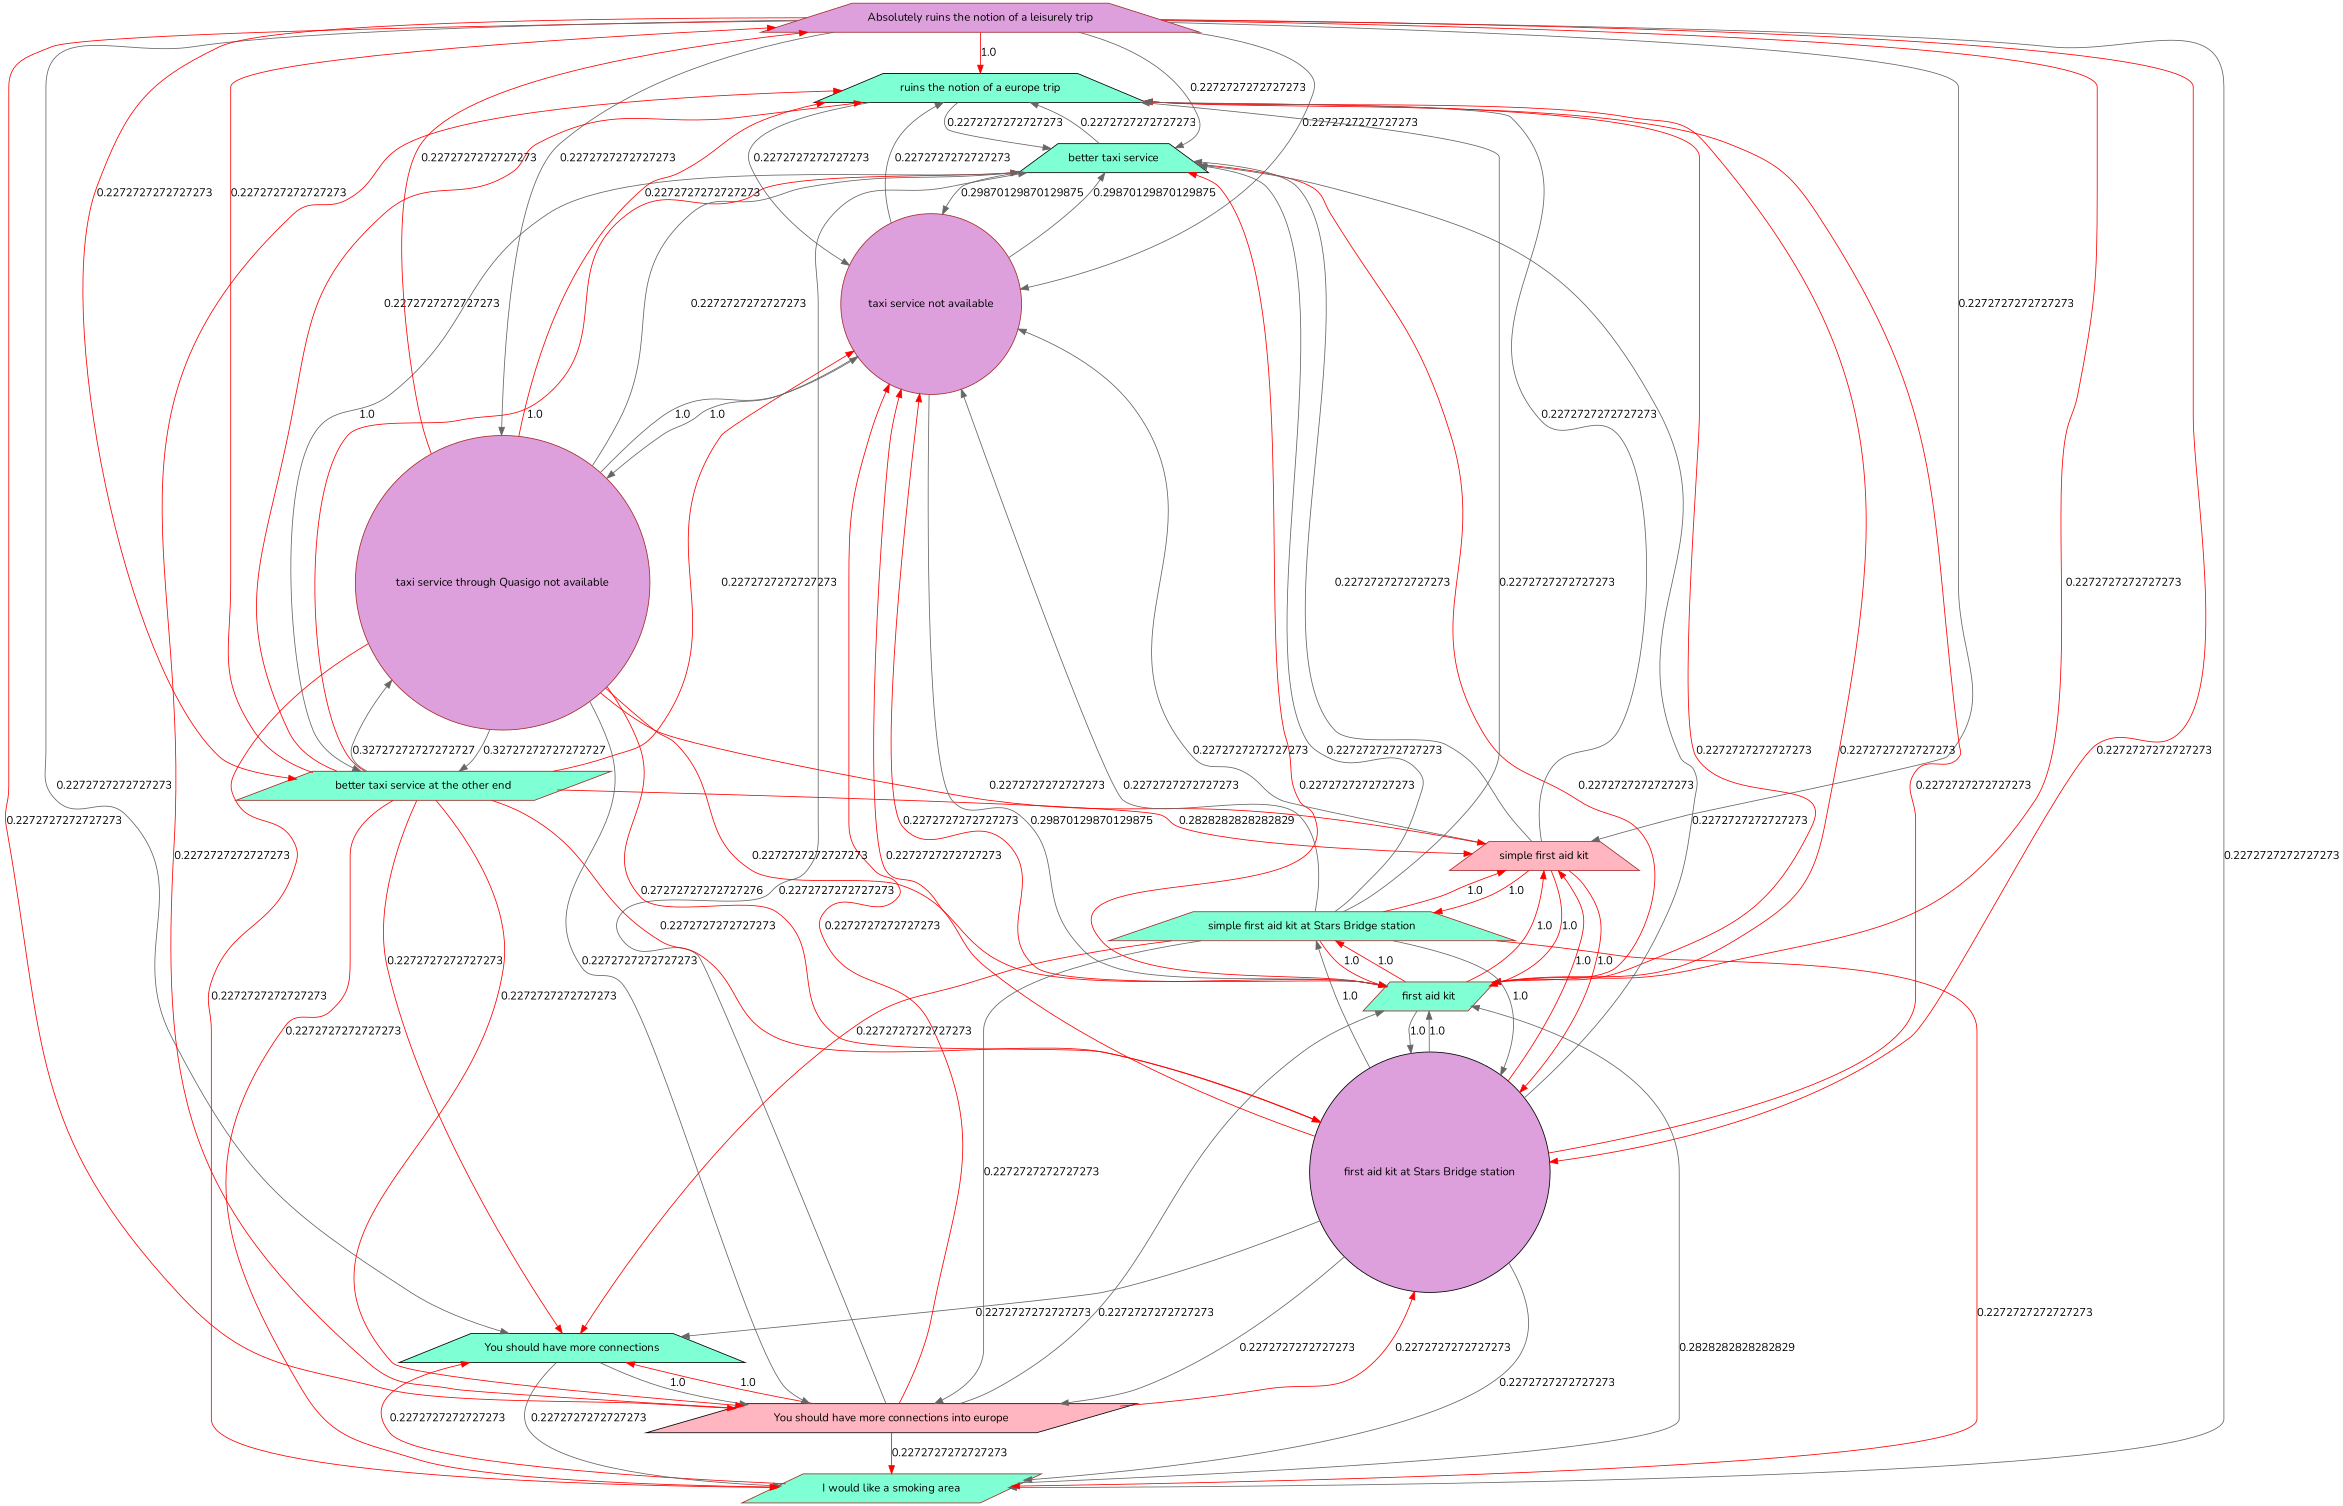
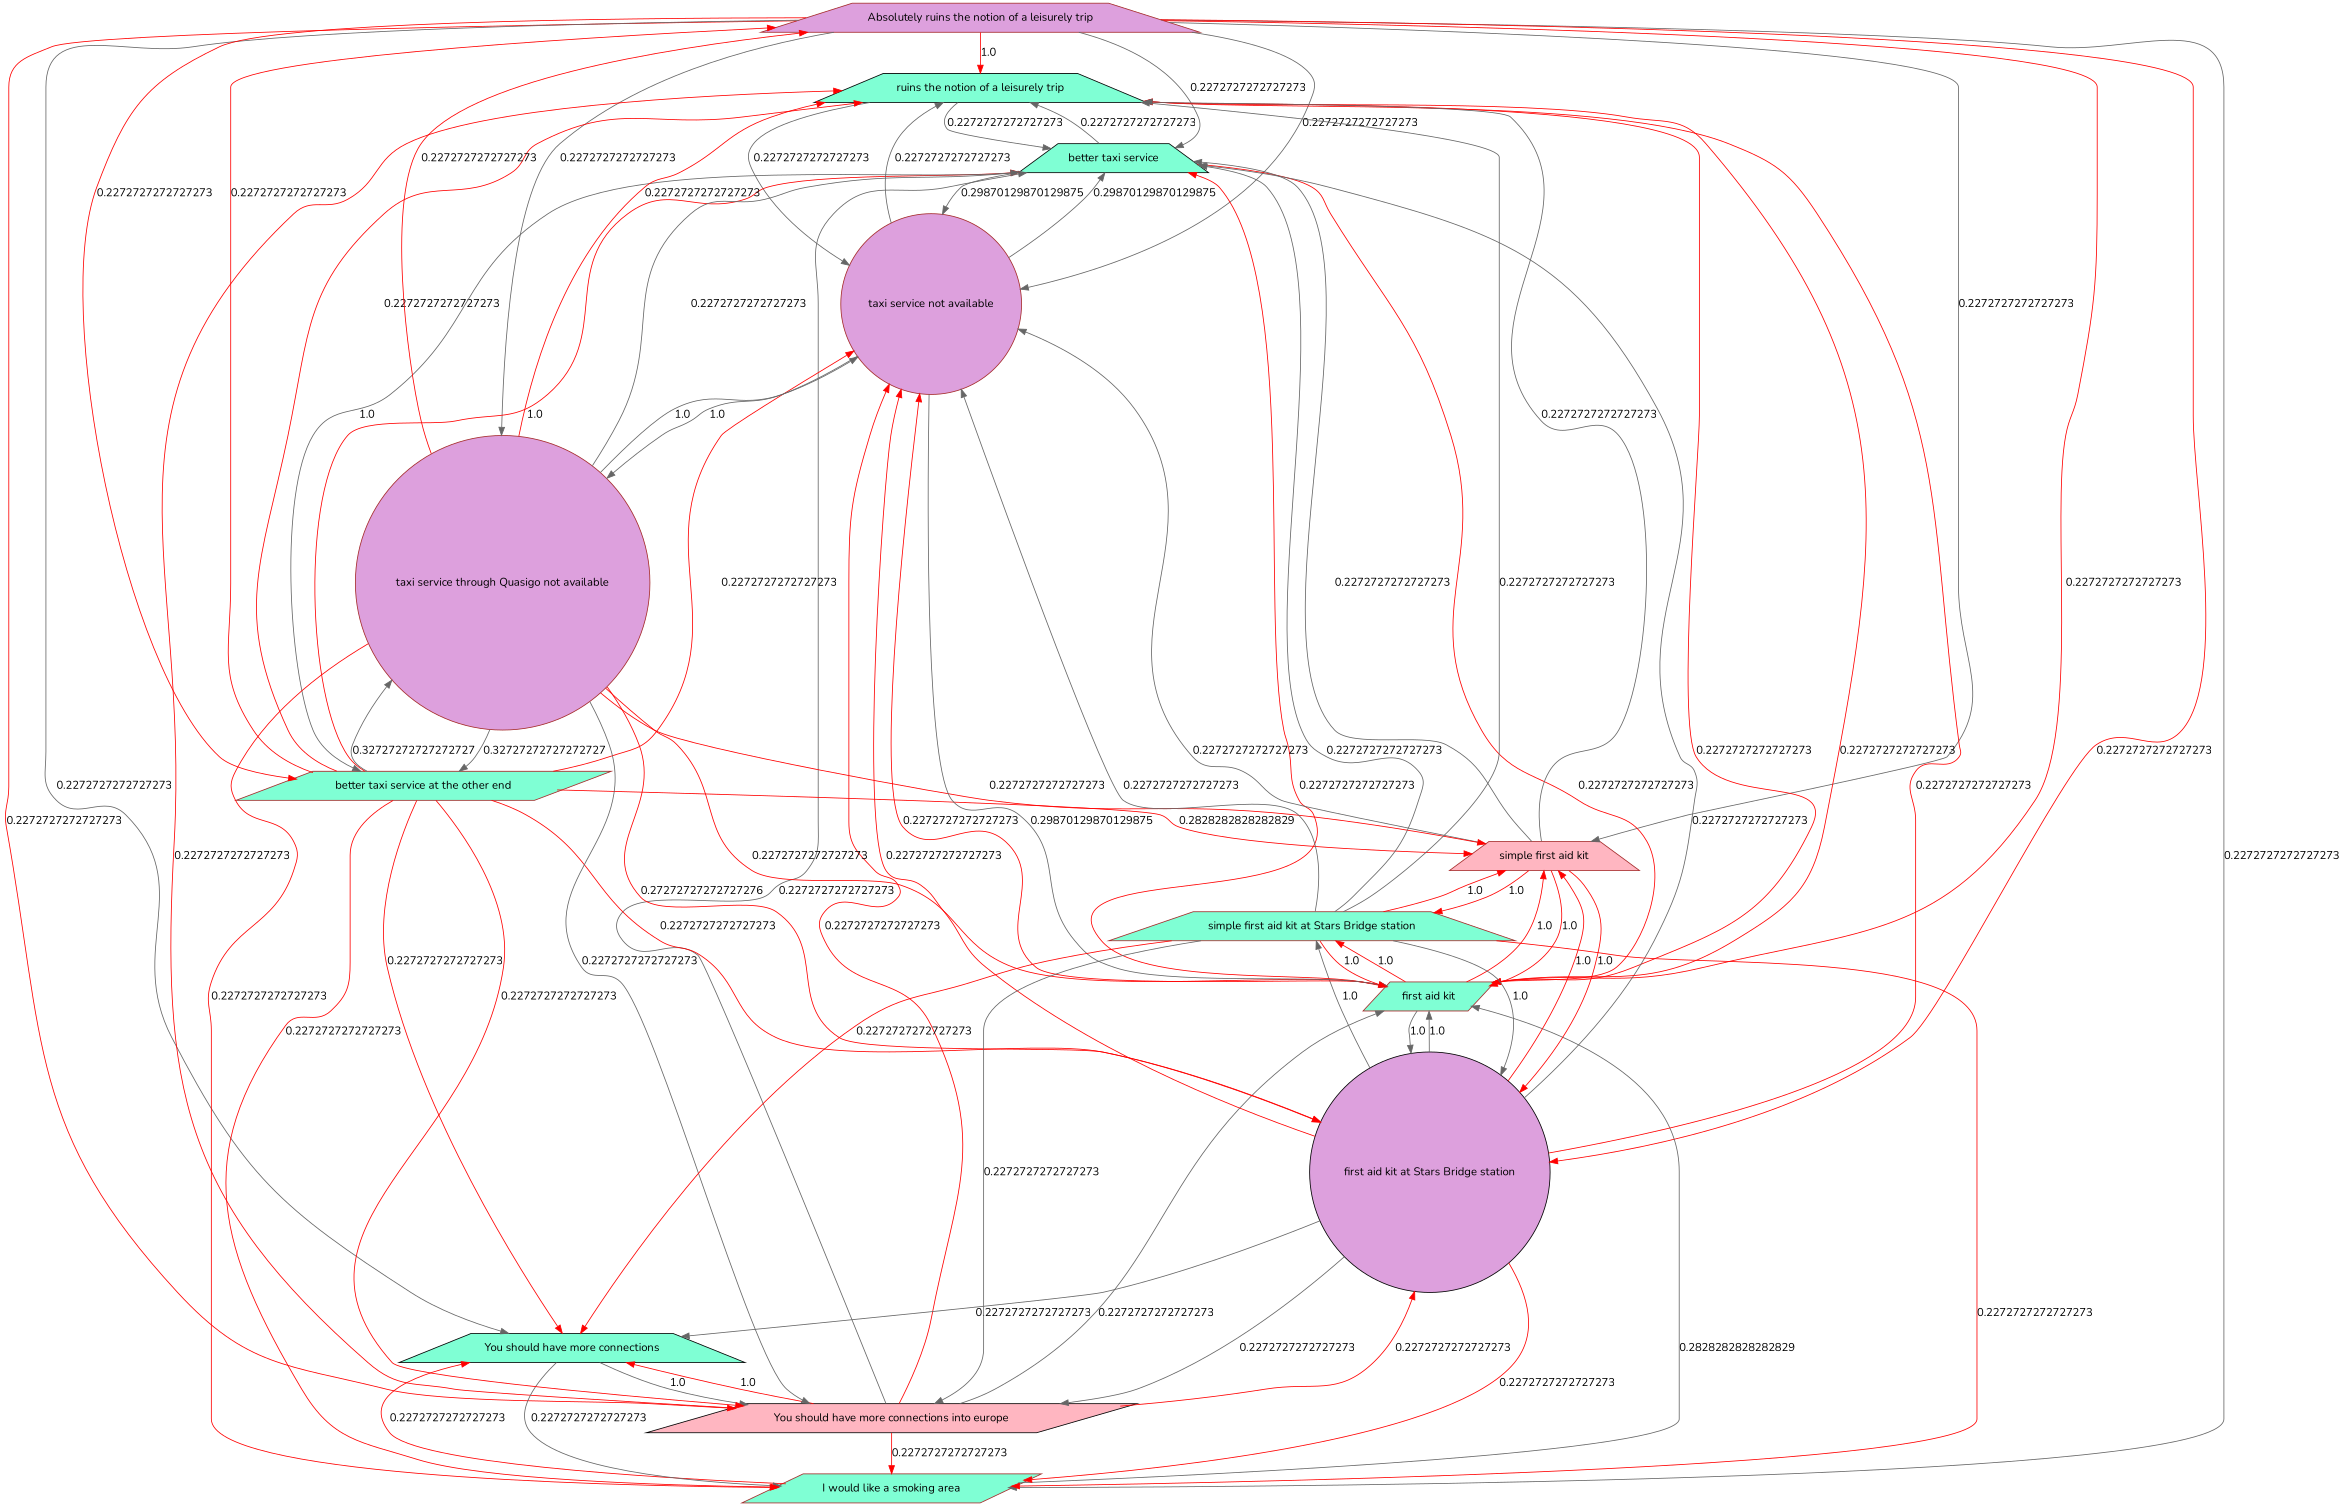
node "ruins the notion of a europe trip": label "ruins the notion of a europe trip" -> "ruins the notion of a leisurely trip"
edge "first aid kit at Stars Bridge station" -> "I would like a smoking area": color gray40 -> red
